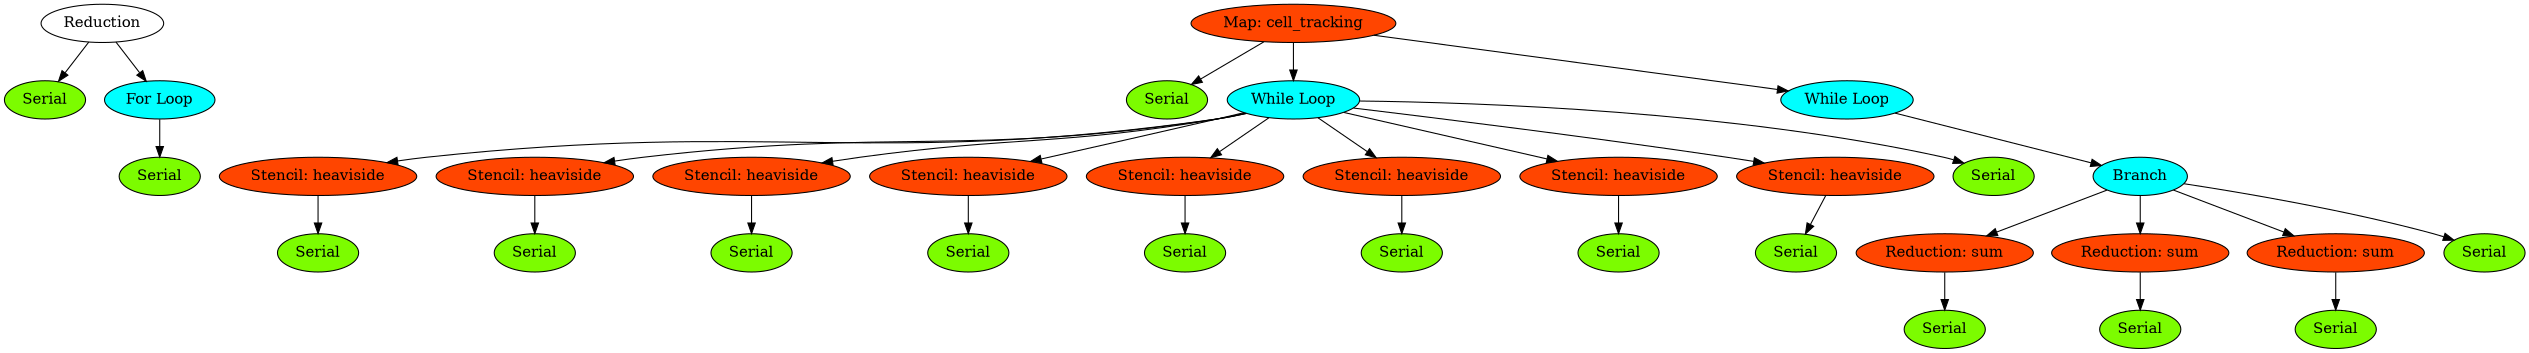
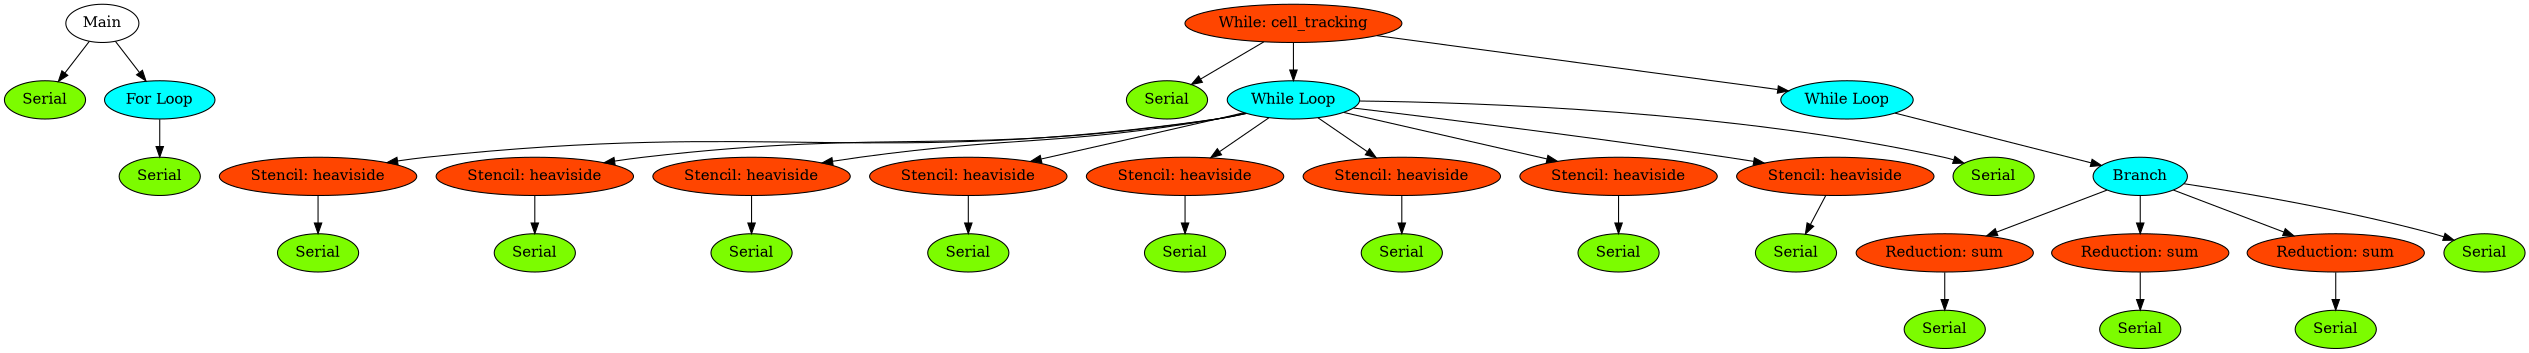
node "Reduction": label "Reduction" -> "Main"
node "Map: cell_tracking": label "Map: cell_tracking" -> "While: cell_tracking"
